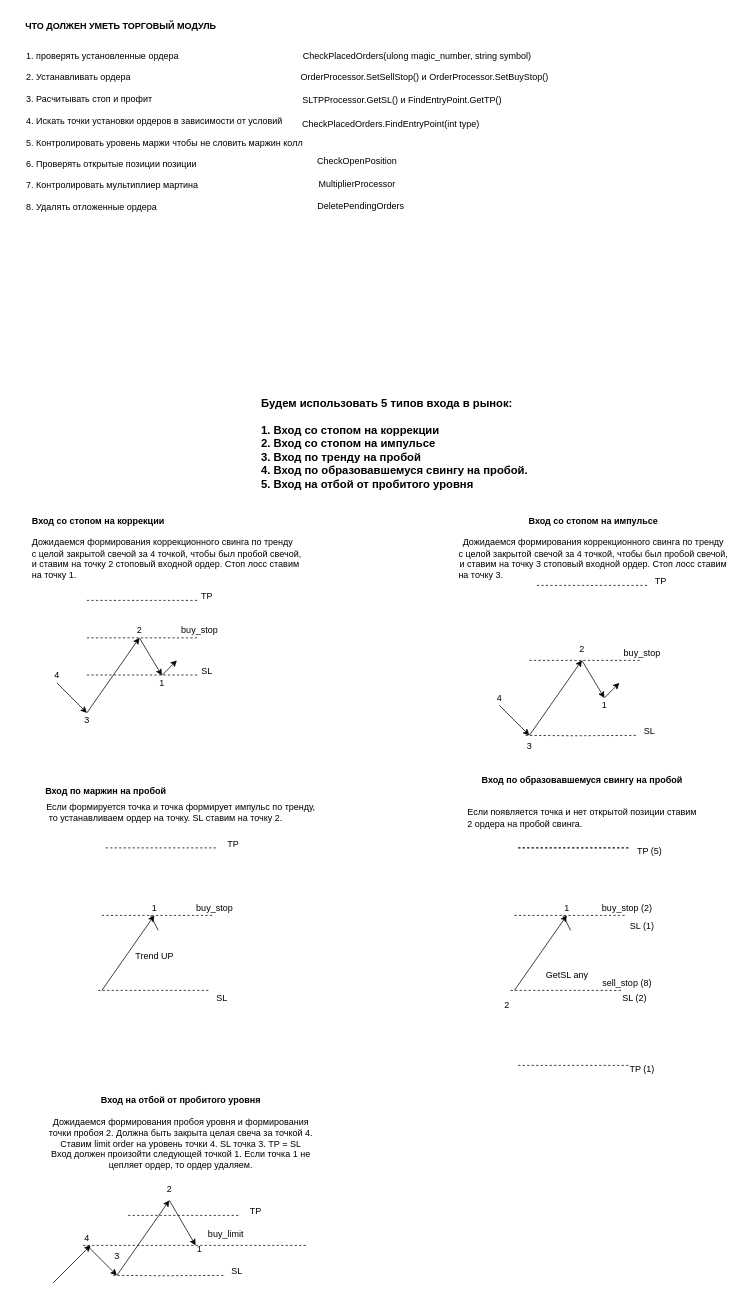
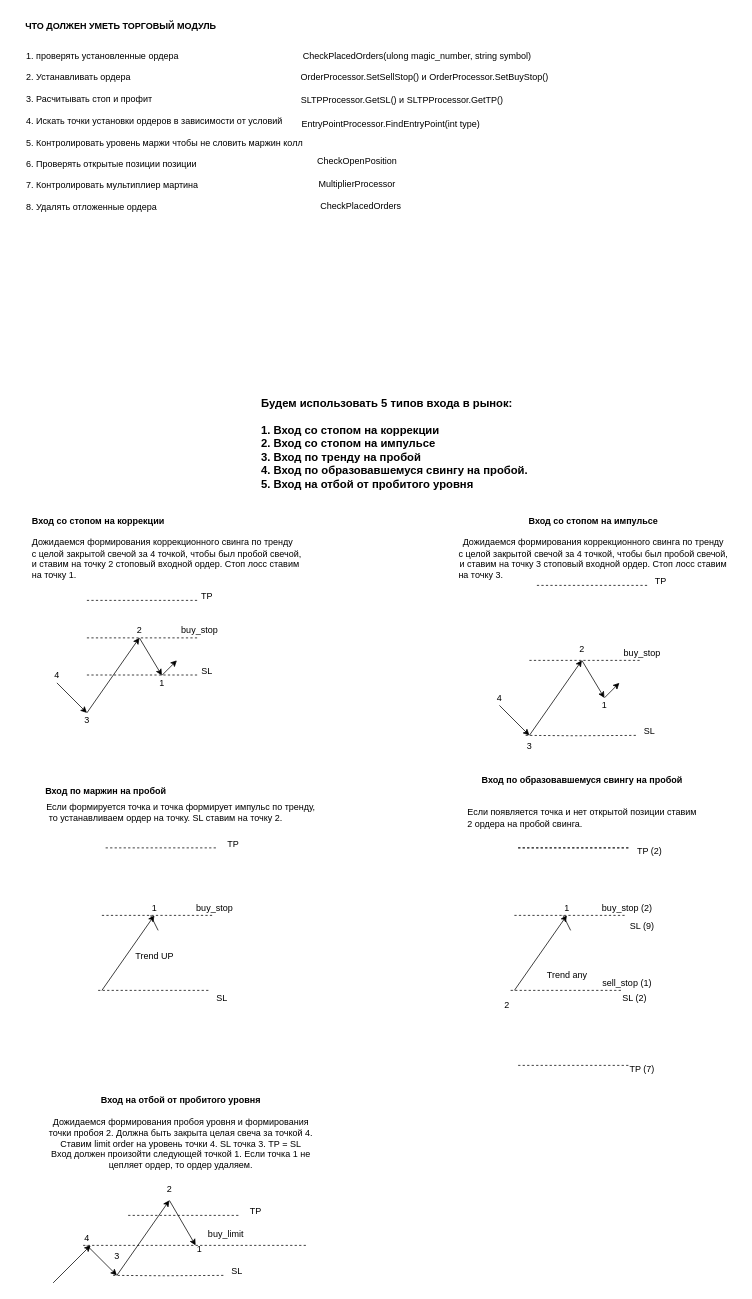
node "SLTPProcessor.GetSL() и FindEntryPoint.GetTP()": label "SLTPProcessor.GetSL() и FindEntryPoint.GetTP()" -> "SLTPProcessor.GetSL() и SLTPProcessor.GetTP()"
node "CheckPlacedOrders.FindEntryPoint(int type)": label "CheckPlacedOrders.FindEntryPoint(int type)" -> "EntryPointProcessor.FindEntryPoint(int type)"
node "DeletePendingOrders": label "DeletePendingOrders" -> "CheckPlacedOrders"
node "TP (5)": label "TP (5)" -> "TP (2)"
node "SL (1)": label "SL (1)" -> "SL (9)"
node "GetSL any": label "GetSL any" -> "Trend any"
node "sell_stop (8)": label "sell_stop (8)" -> "sell_stop (1)"
node "TP (1)": label "TP (1)" -> "TP (7)"
